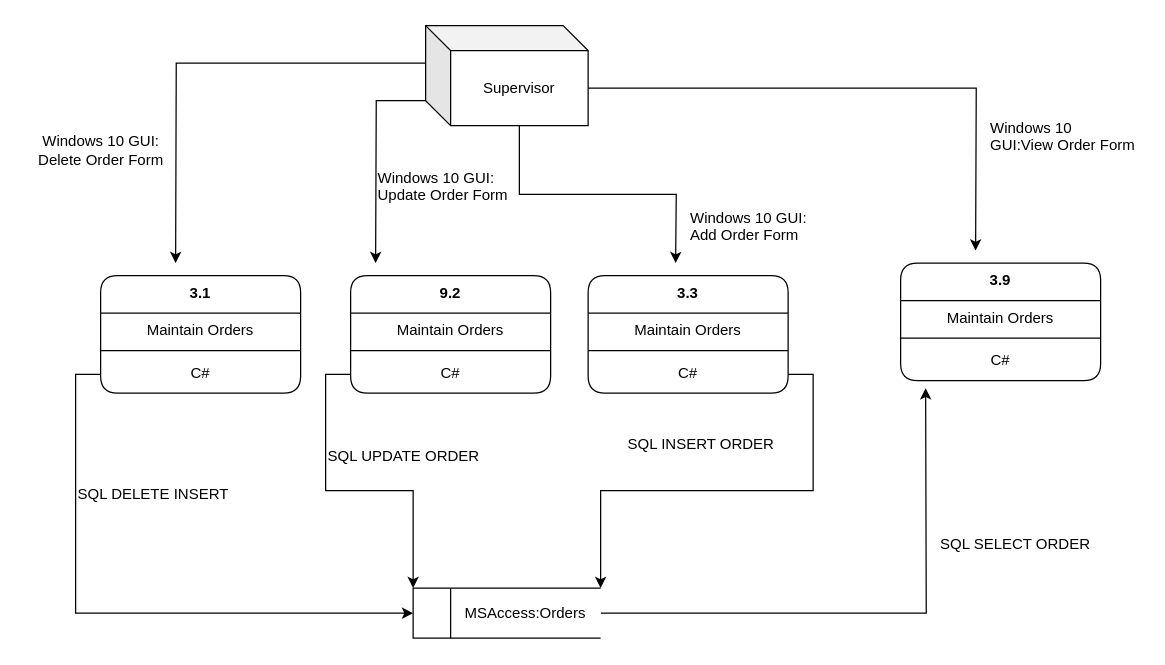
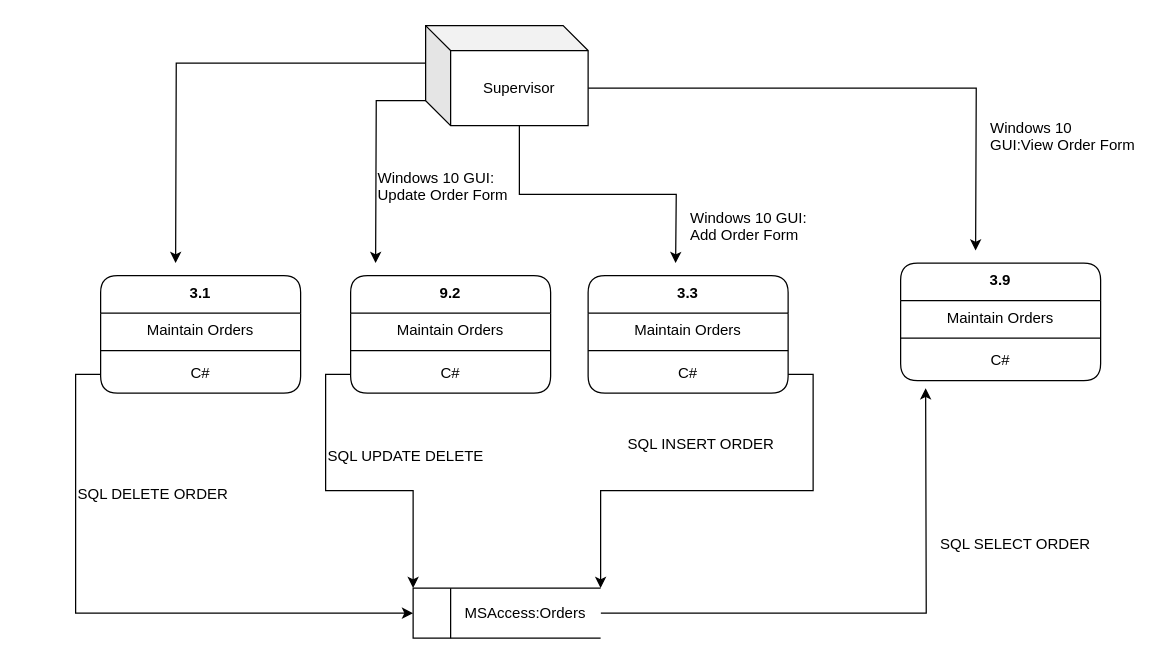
node "Windows 10 GUI: Delete Order Form": removed
node "SQL UPDATE ORDER": label "SQL UPDATE ORDER" -> "SQL UPDATE DELETE"
node "SQL DELETE INSERT": label "SQL DELETE INSERT" -> "SQL DELETE ORDER"
